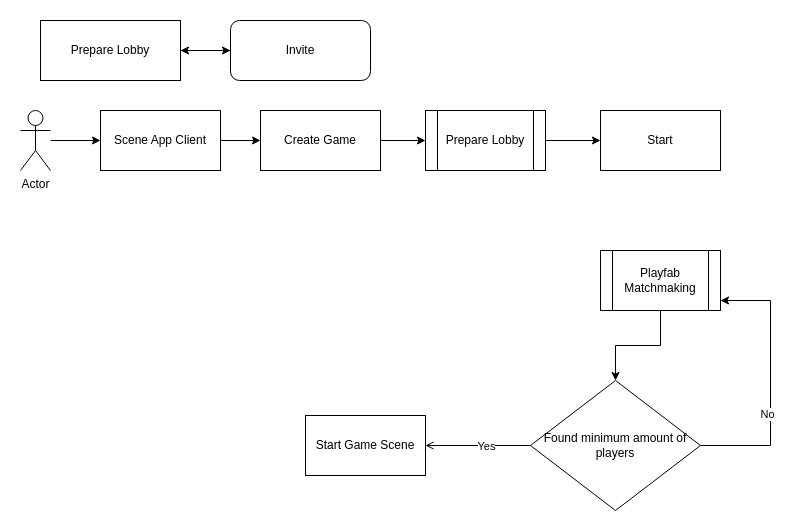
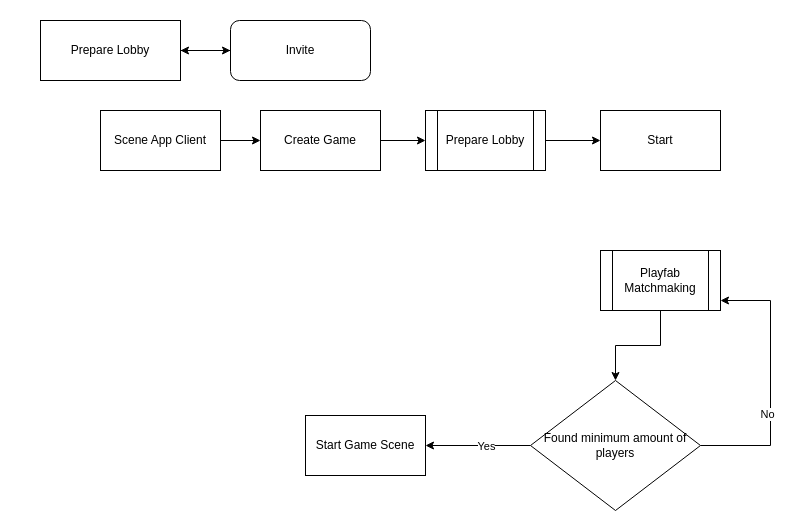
node "Actor": removed
edge "Actor" -> "Scene App Client": removed
edge "Found minimum amount of players" -> "Start Game Scene": arrowhead open -> classic
